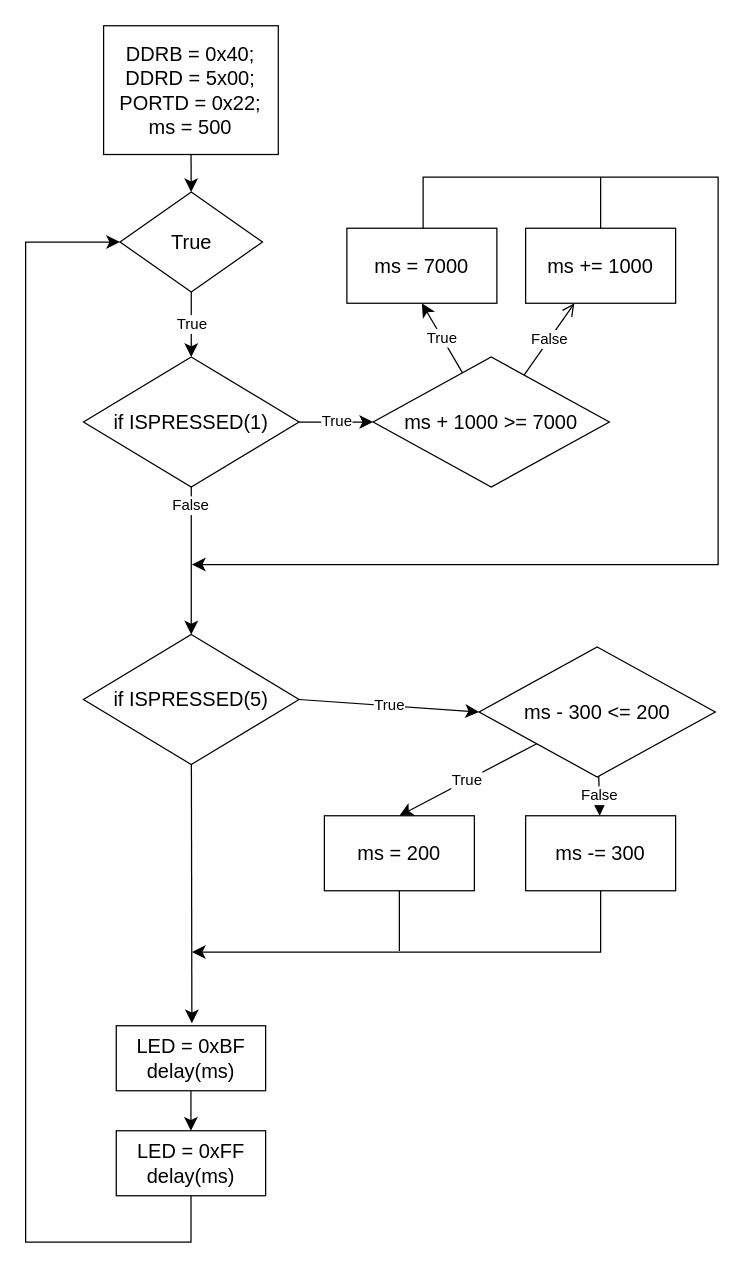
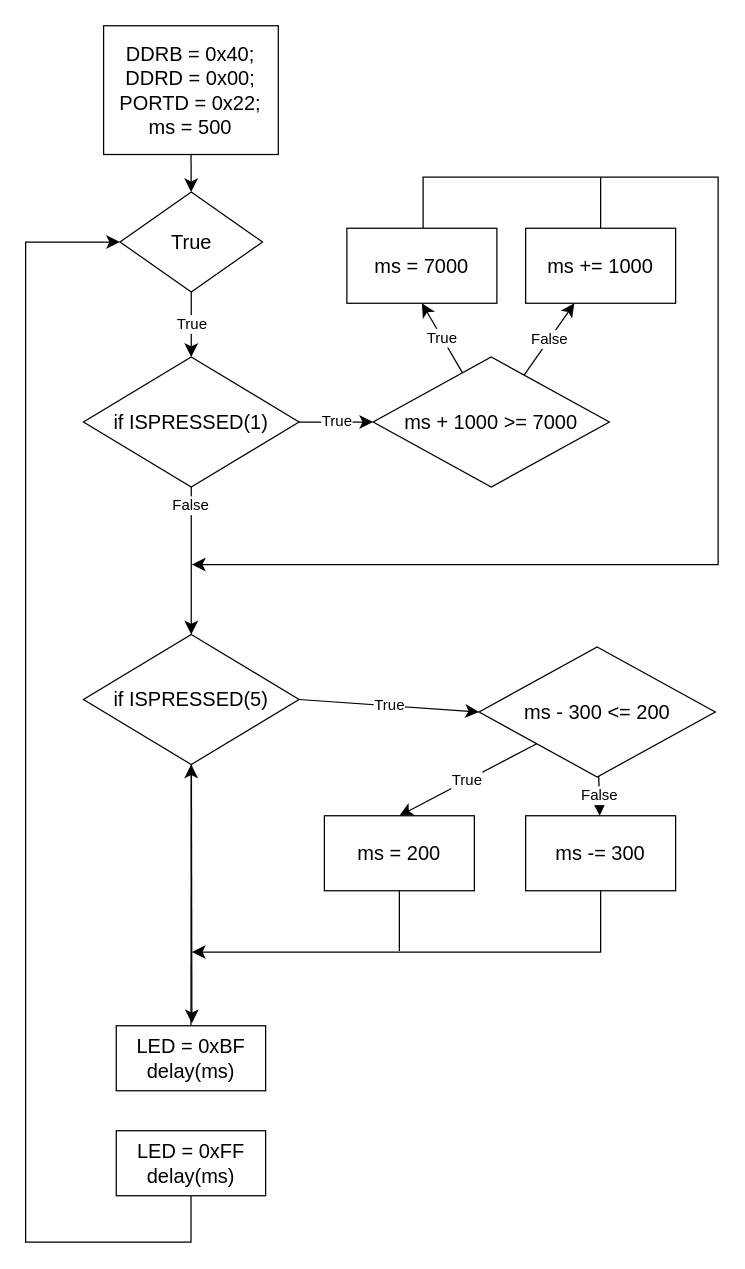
node "DDRB = 0x40; DDRD = 5x00; PORTD = 0x22; ms = 500": label "DDRB = 0x40; DDRD = 5x00; PORTD = 0x22; ms = 500" -> "DDRB = 0x40; DDRD = 0x00; PORTD = 0x22; ms = 500"
edge "ms + 1000 >= 7000" -> "ms += 1000": arrowhead open -> classic
edge "LED = 0xBF delay(ms)" -> "LED = 0xFF delay(ms)": now "LED = 0xBF delay(ms)" -> "if ISPRESSED(5)"
